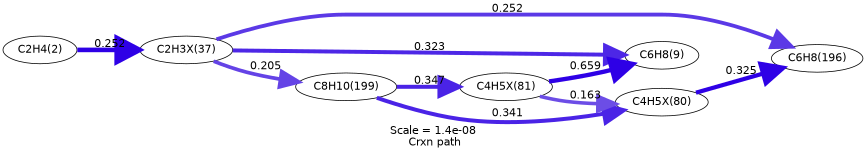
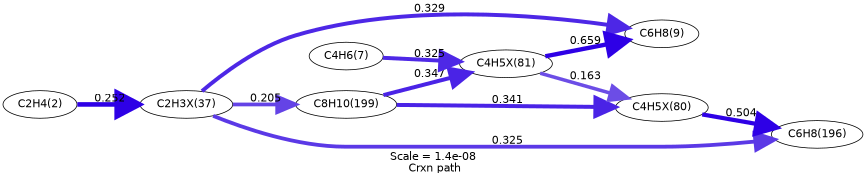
edge "C2H3X(37)" -> "C6H8(196)": label " 0.252" -> " 0.325"
edge "C2H3X(37)" -> "C6H8(9)": label " 0.323" -> " 0.329"
node "C4H6(7)": added
edge "C4H5X(80)" -> "C6H8(196)": label " 0.325" -> " 0.504"
